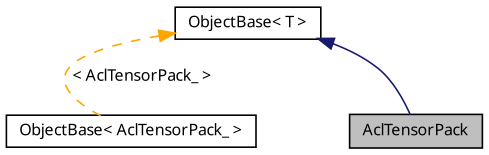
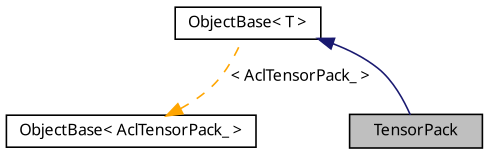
edge "ObjectBase< AclTensorPack_ >" -> "ObjectBase< T >": reversed
node "AclTensorPack": label "AclTensorPack" -> "TensorPack"
